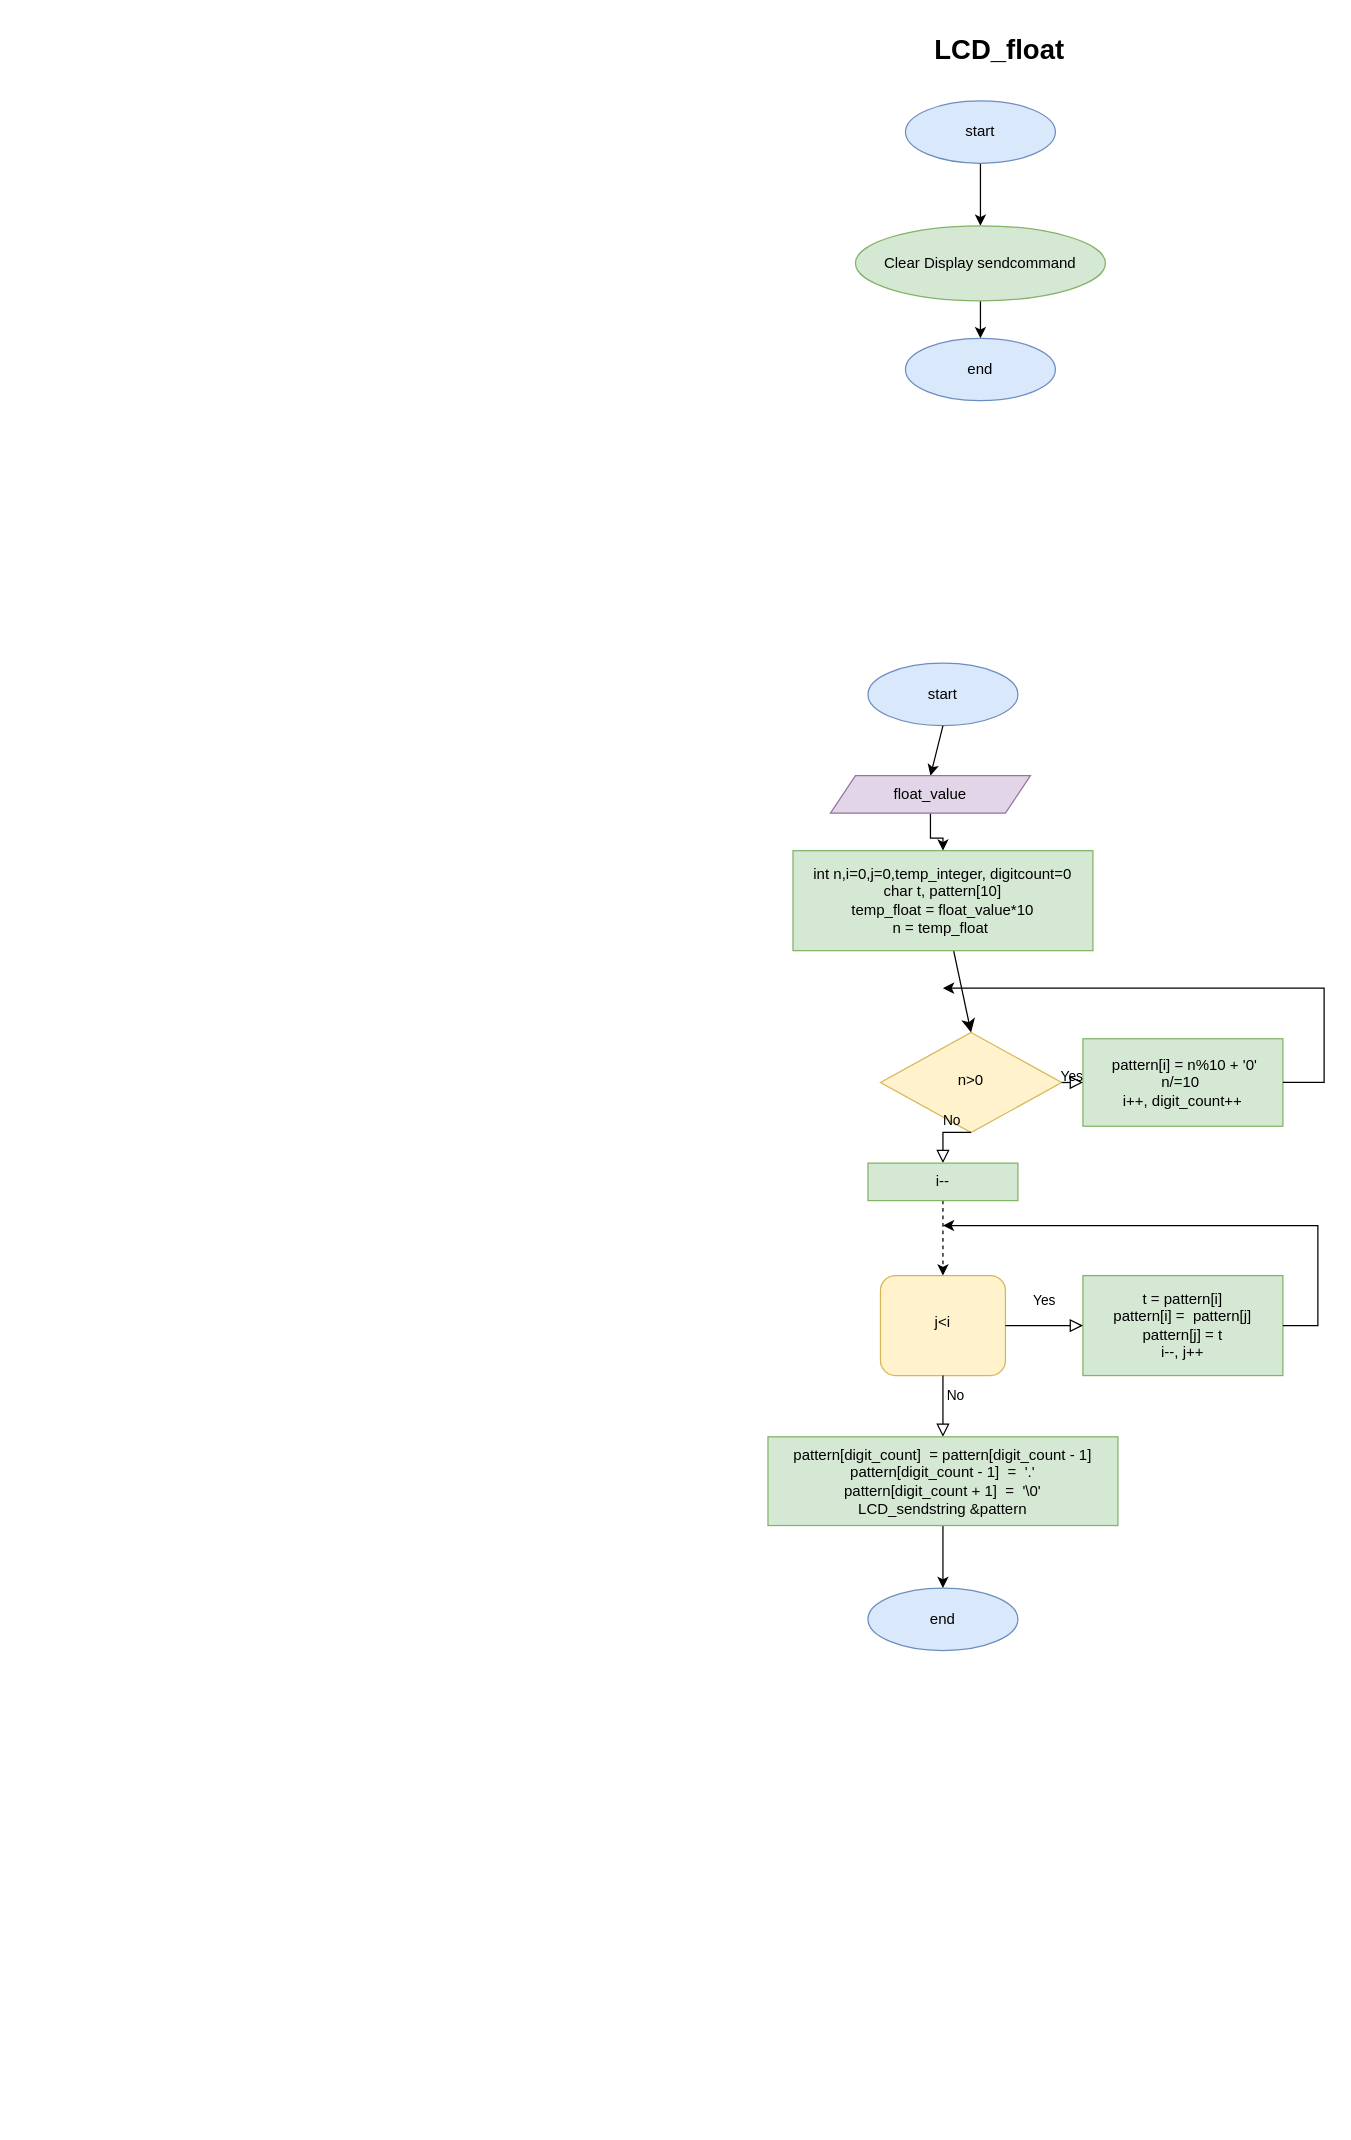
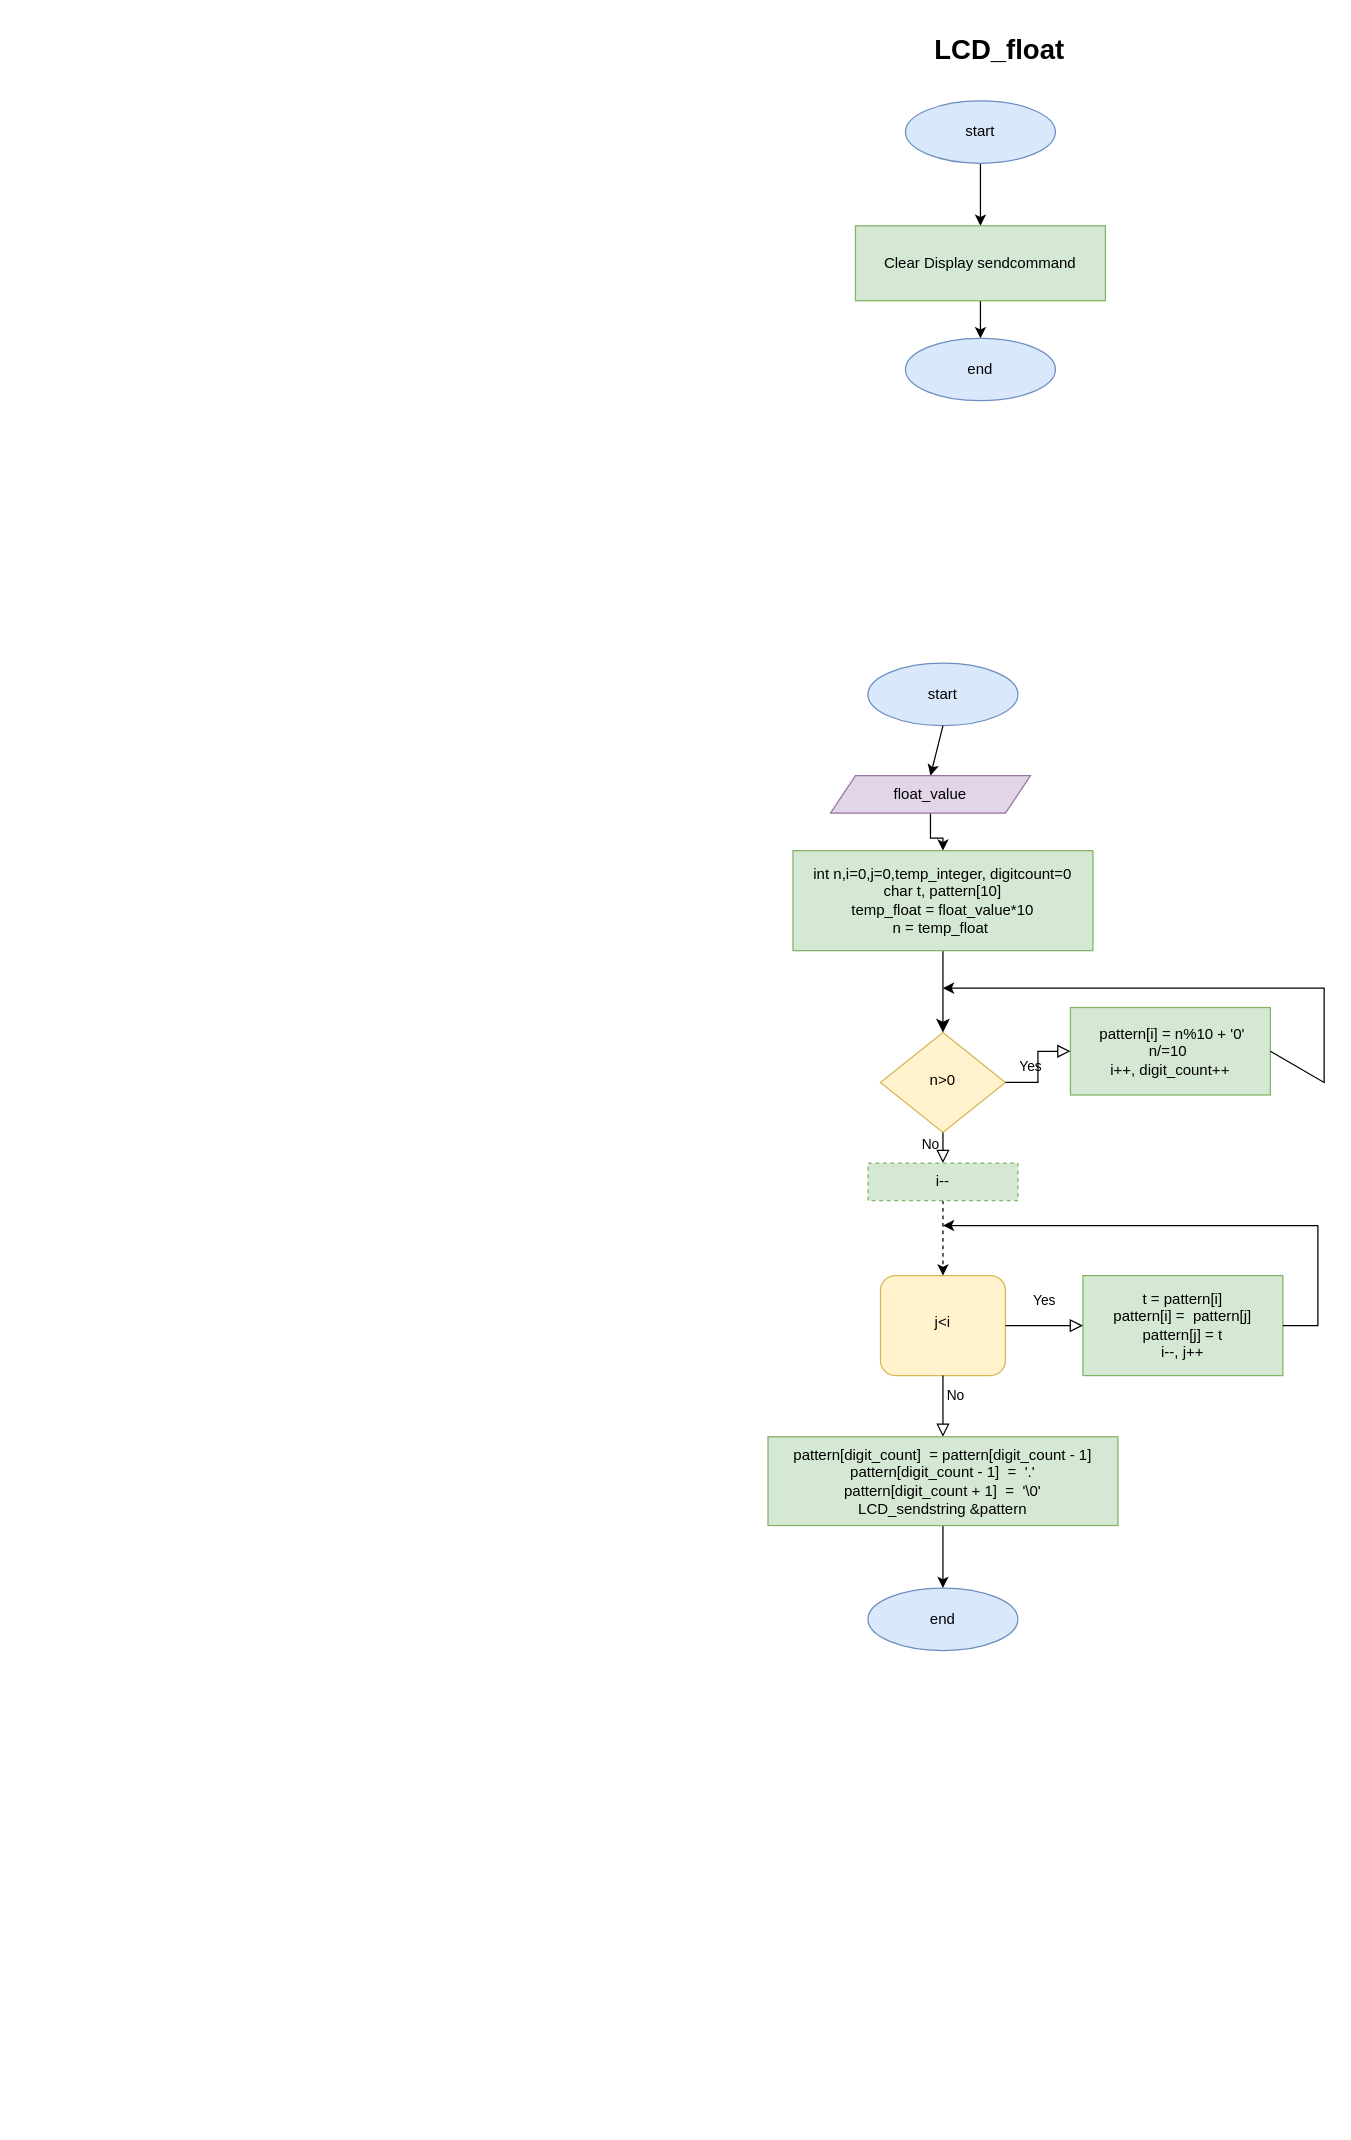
node "Clear Display sendcommand": shape ellipse -> rectangle
node "n>0": size 181x100 -> 125x100
node "pattern[i] = n%10 + '0' n/=10 i++, digit_count++": moved (1183, 1083) -> (1171, 1051)
node "i--": style solid -> dashed
